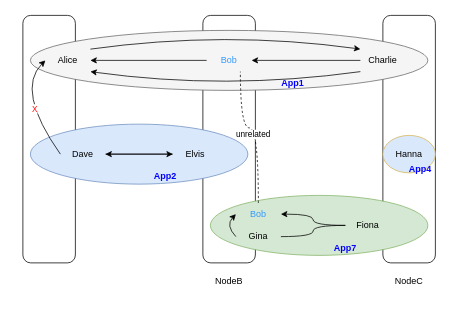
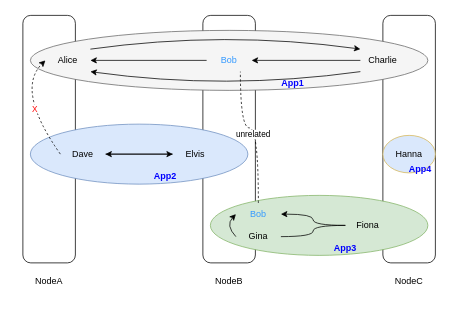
edge "Dave" -> "Alice": style solid -> dashed
node "App7": label "App7" -> "App3"
node "NodeA": added
